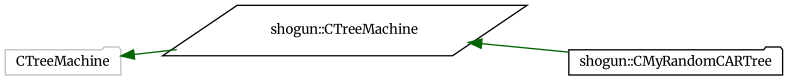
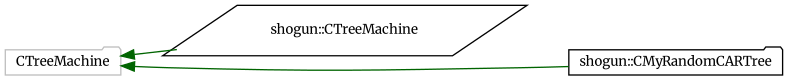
edge "shogun::CMyRandomCARTree" -> "shogun::CTreeMachine": now "shogun::CMyRandomCARTree" -> "CTreeMachine"
